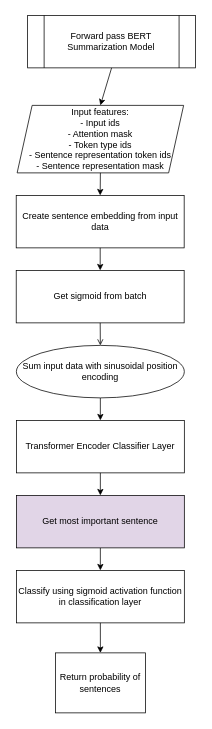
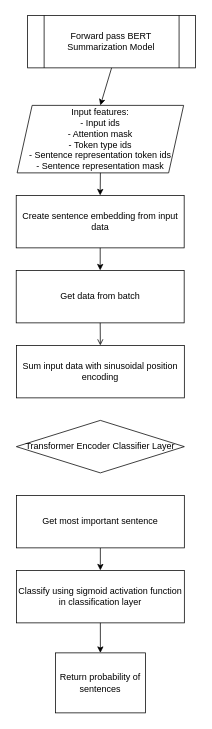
node "Get sigmoid from batch": label "Get sigmoid from batch" -> "Get data from batch"
node "Sum input data with sinusoidal position encoding": shape ellipse -> rectangle
edge "Sum input data with sinusoidal position encoding" -> "Transformer Encoder Classifier Layer": removed
node "Transformer Encoder Classifier Layer": shape rectangle -> diamond
edge "Transformer Encoder Classifier Layer" -> "Get most important sentence": removed
node "Get most important sentence": fillcolor #e1d5e7 -> #ffffff
